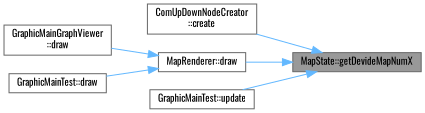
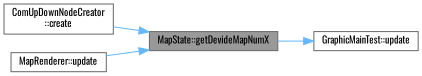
node "GraphicMainGraphViewer ::draw": removed
node "MapRenderer::draw": label "MapRenderer::draw" -> "MapRenderer::update"
edge "GraphicMainTest::update" -> "MapState::getDevideMapNumX": reversed
node "GraphicMainTest::draw": removed
